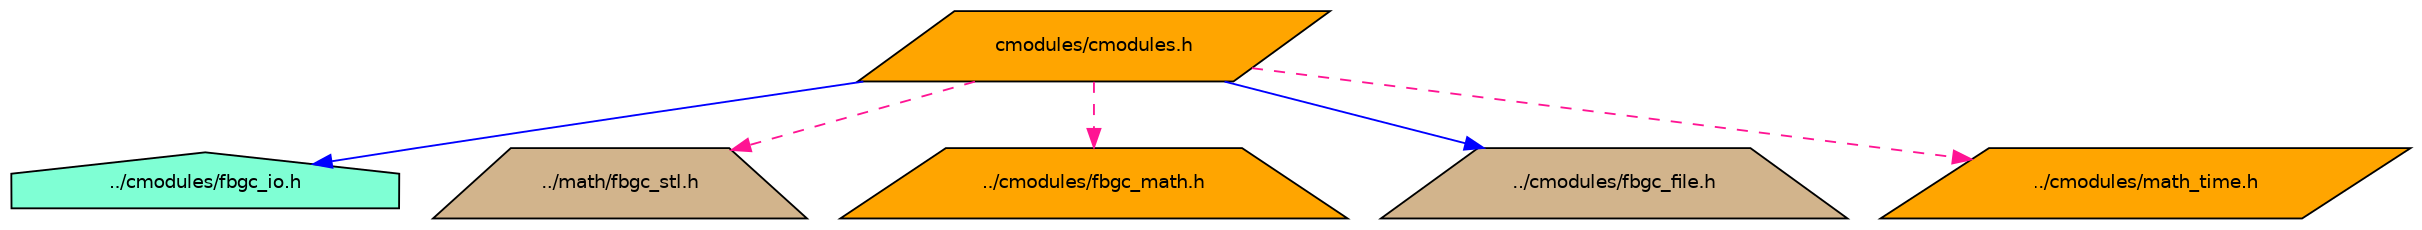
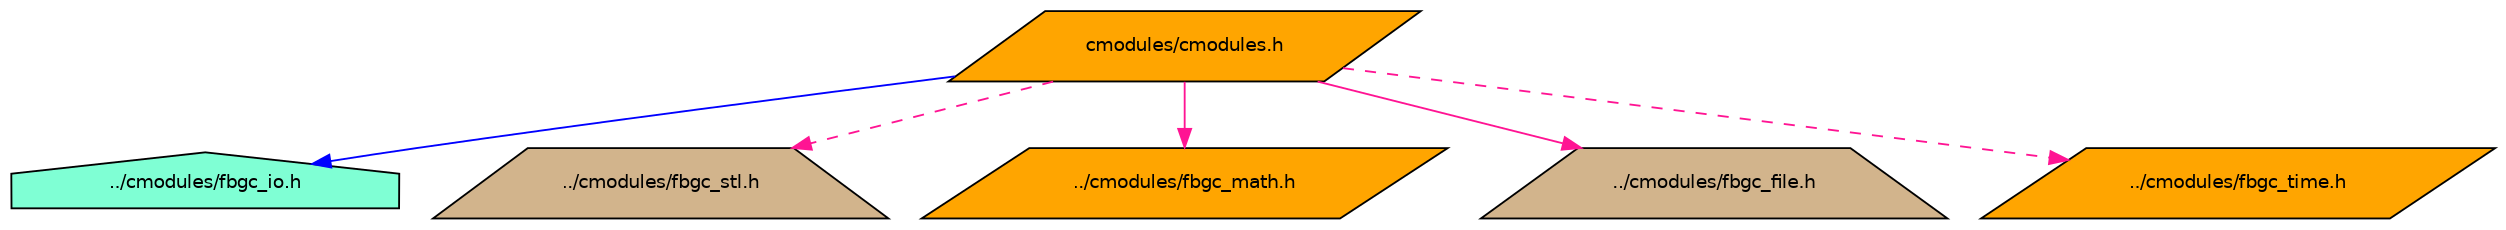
edge "cmodules/cmodules.h" -> "../cmodules/fbgc_math.h": style dashed -> solid
edge "cmodules/cmodules.h" -> "../cmodules/fbgc_file.h": color blue -> deeppink
node "../math/fbgc_stl.h": label "../math/fbgc_stl.h" -> "../cmodules/fbgc_stl.h"
node "../cmodules/fbgc_math.h": shape trapezium -> parallelogram
node "../cmodules/math_time.h": label "../cmodules/math_time.h" -> "../cmodules/fbgc_time.h"
